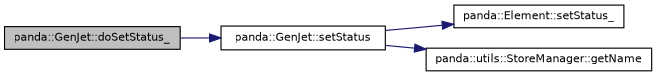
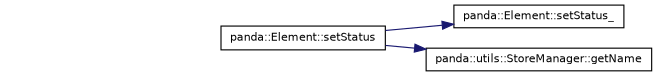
node "panda::GenJet::doSetStatus_": removed
node "panda::GenJet::setStatus": label "panda::GenJet::setStatus" -> "panda::Element::setStatus"
